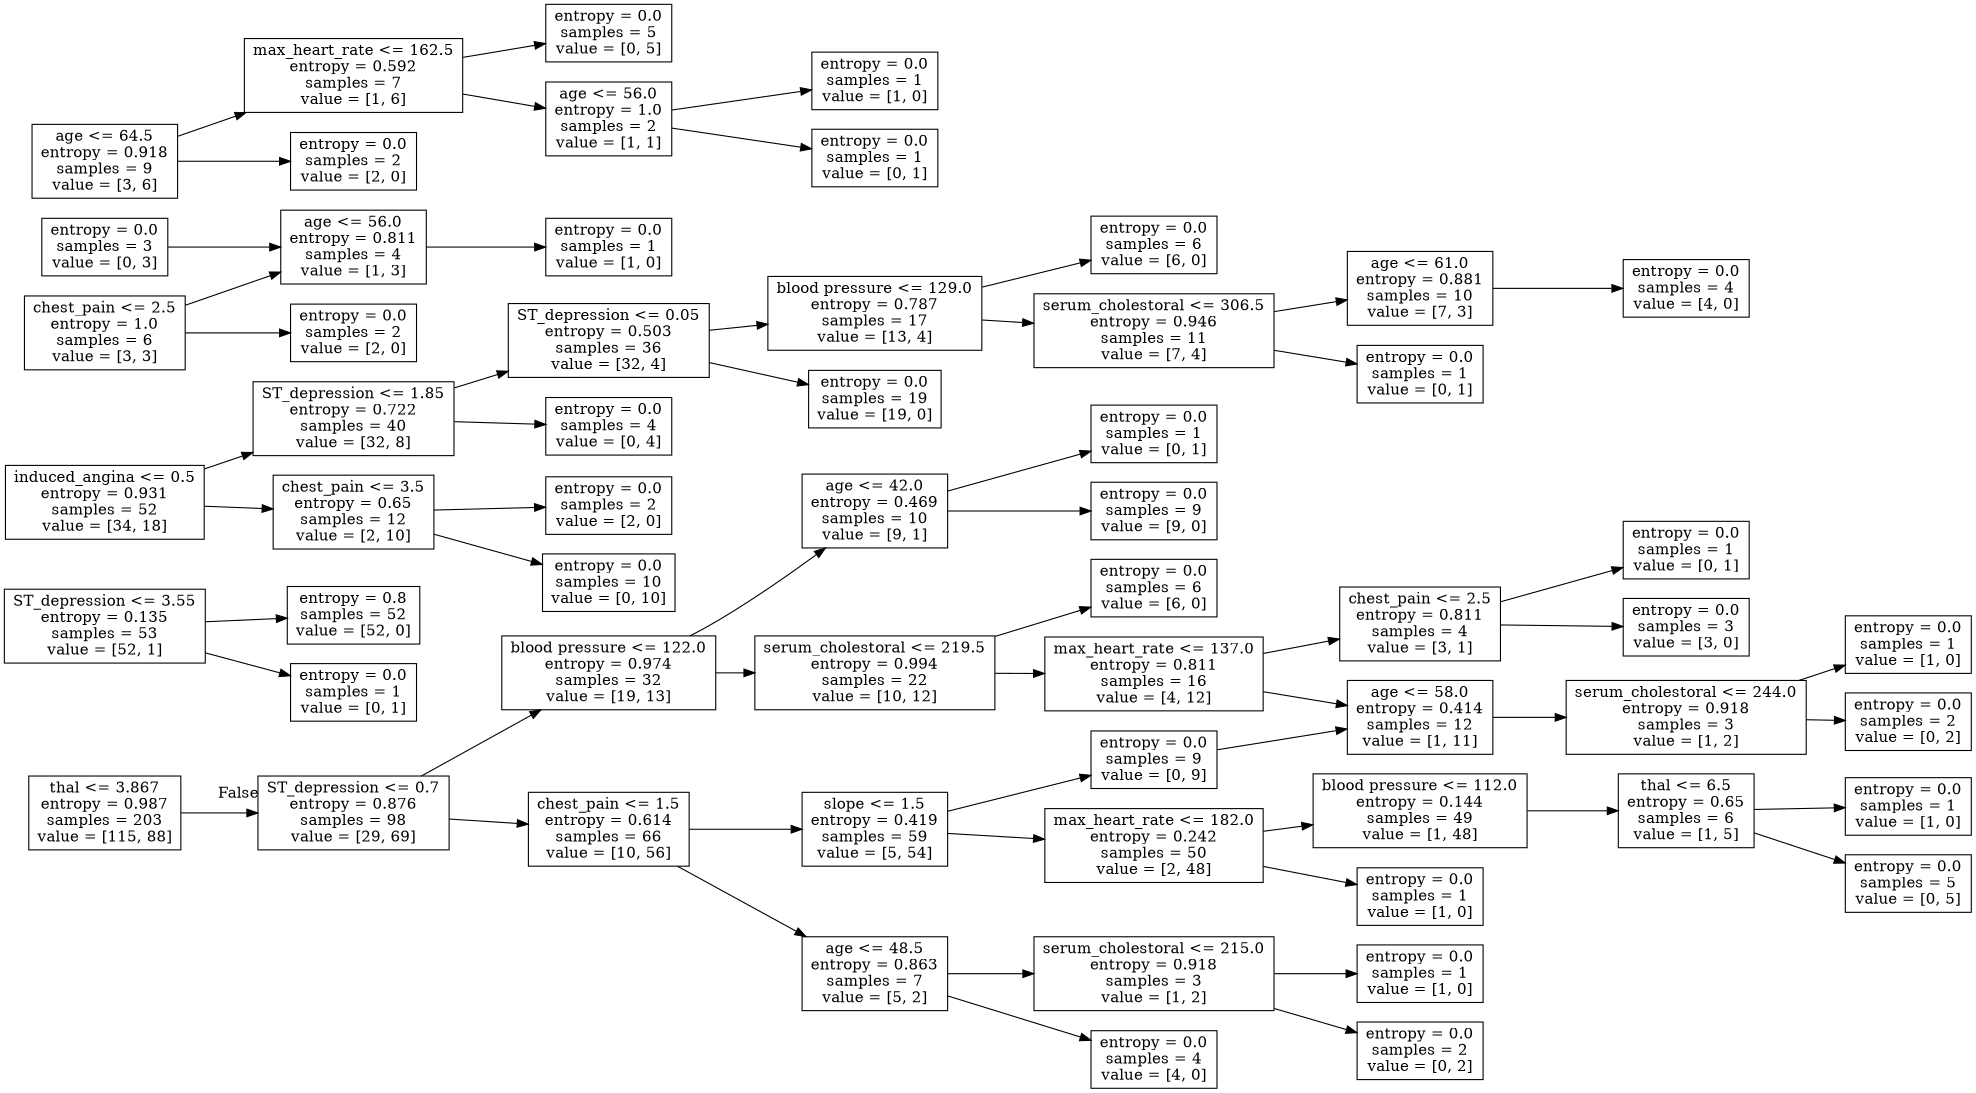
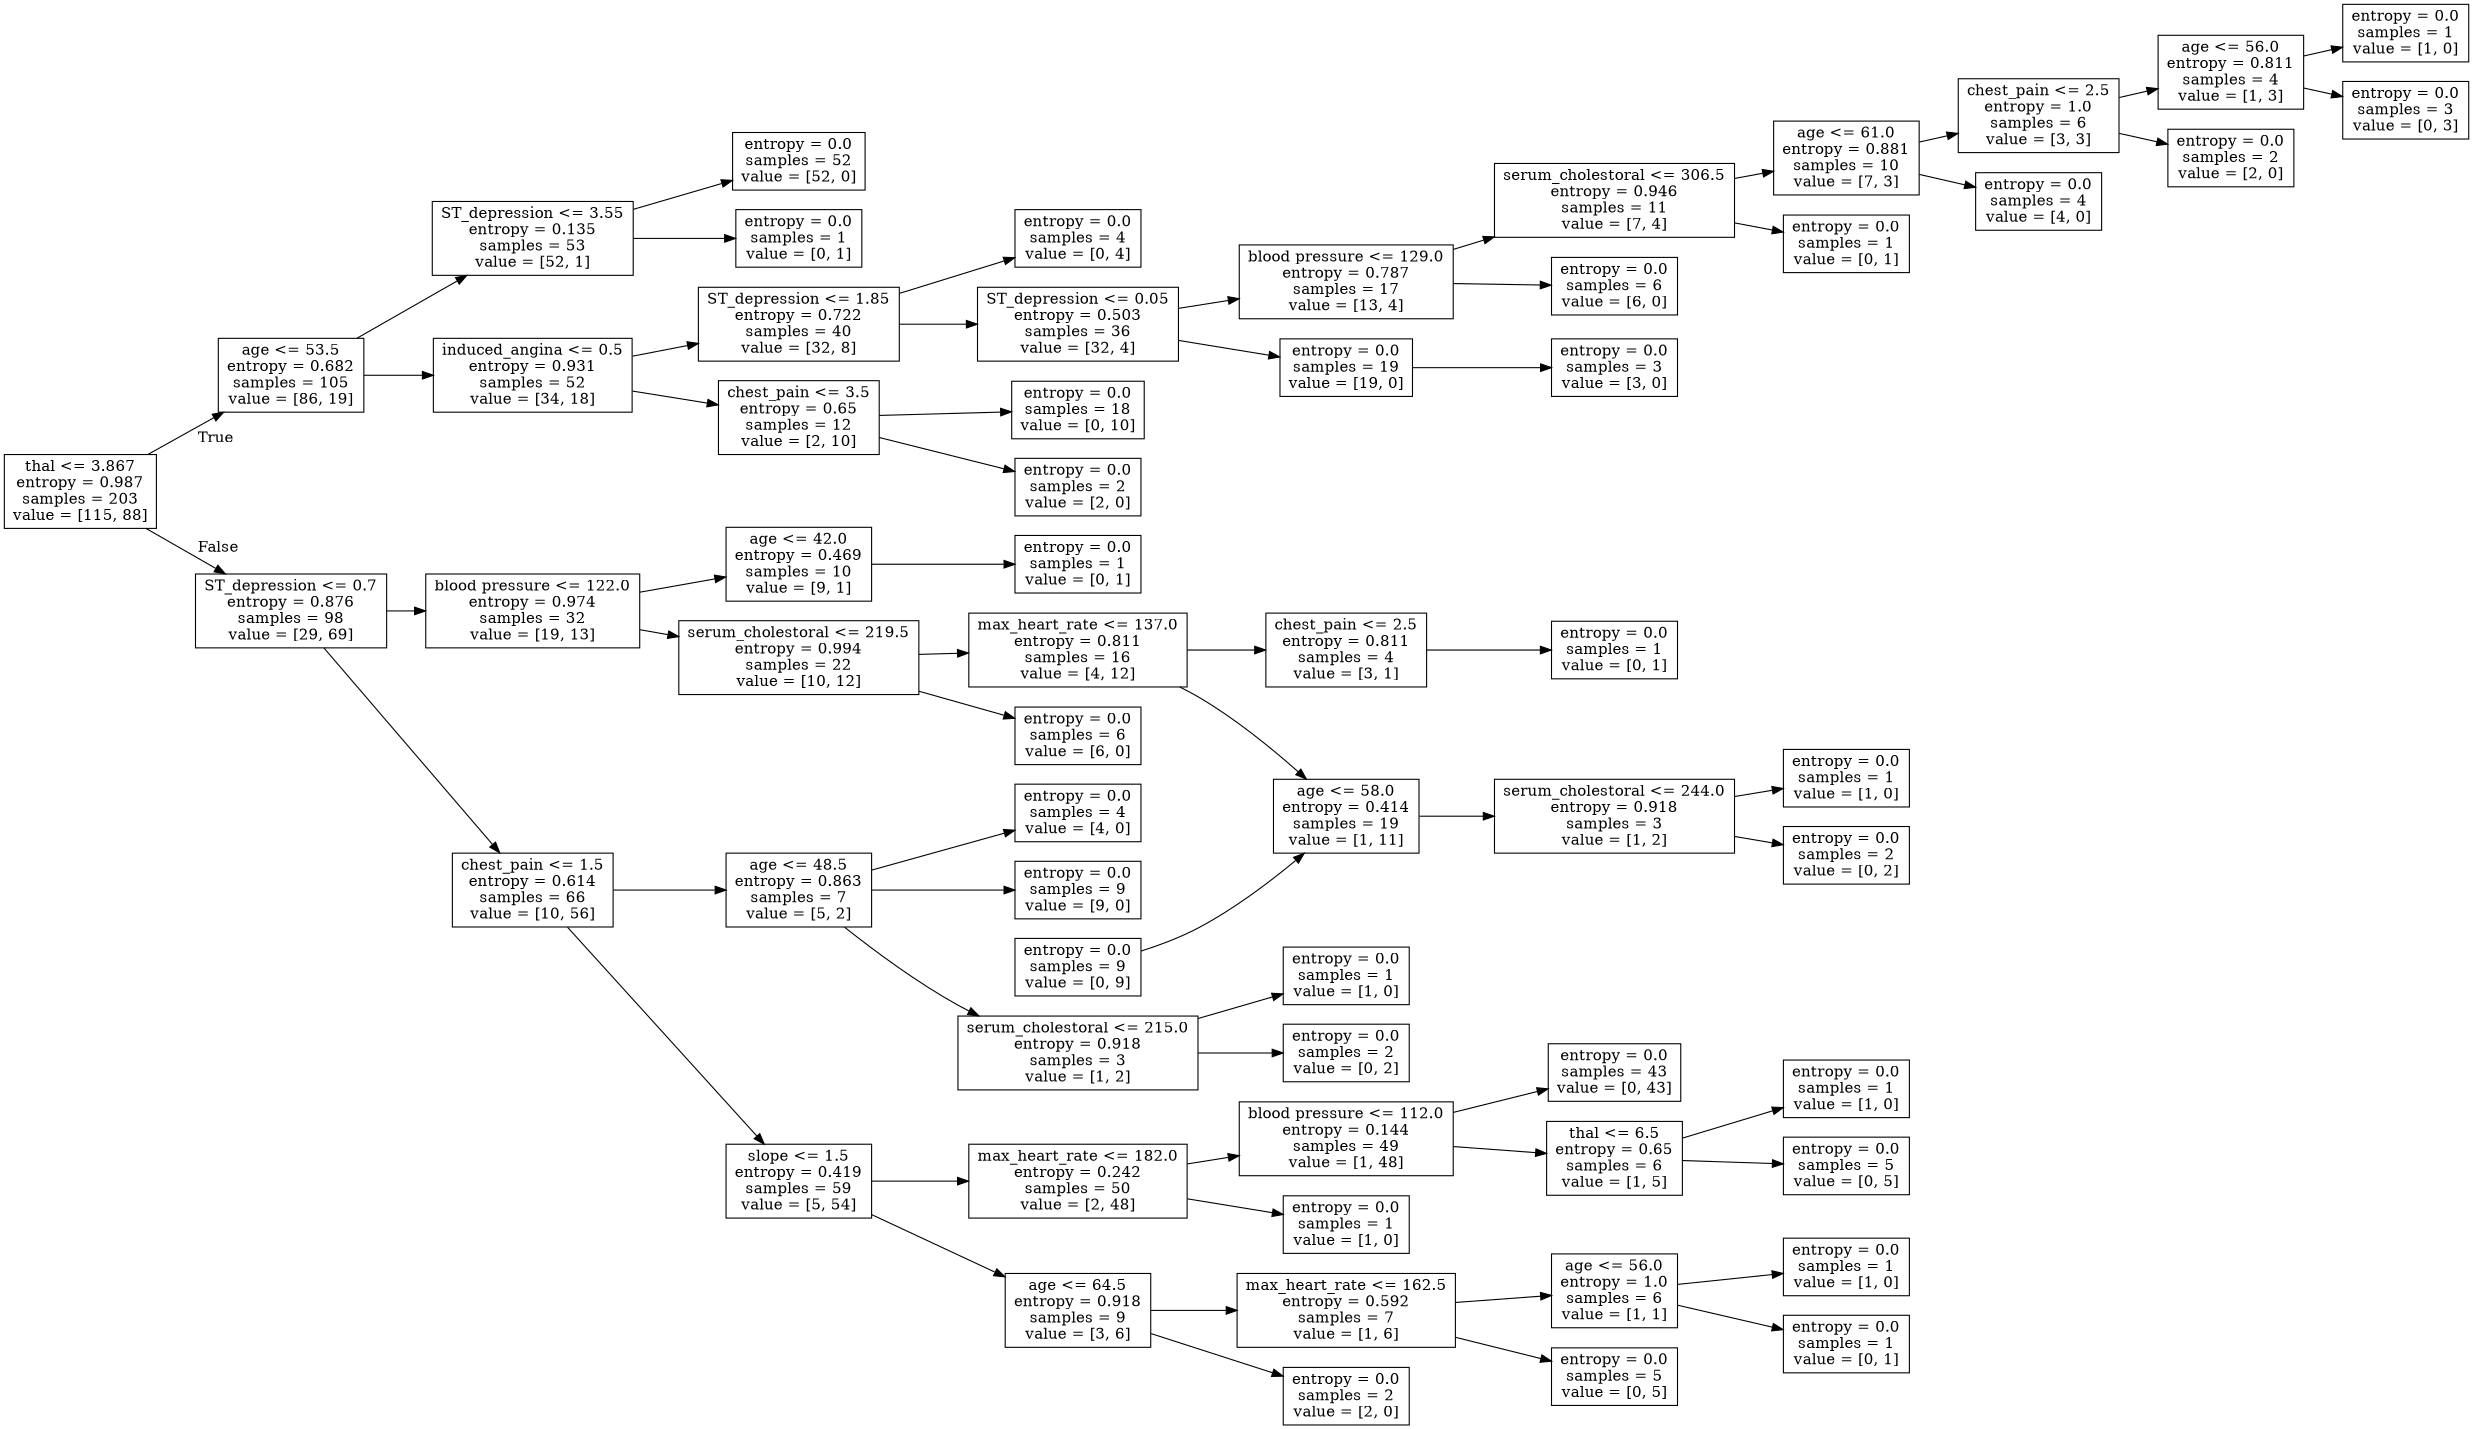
node "age <= 56.0 entropy = 1.0 samples = 2 value = [1, 1]": label "age <= 56.0 entropy = 1.0 samples = 2 value = [1, 1]" -> "age <= 56.0 entropy = 1.0 samples = 6 value = [1, 1]"
edge "age <= 61.0 entropy = 0.881 samples = 10 value = [7, 3]" -> "chest_pain <= 2.5 entropy = 1.0 samples = 6 value = [3, 3]": added
edge "entropy = 0.0 samples = 3 value = [0, 3]" -> "age <= 56.0 entropy = 0.811 samples = 4 value = [1, 3]": reversed
node "age <= 53.5 entropy = 0.682 samples = 105 value = [86, 19]": added
edge "age <= 42.0 entropy = 0.469 samples = 10 value = [9, 1]" -> "entropy = 0.0 samples = 9 value = [9, 0]": now "age <= 48.5 entropy = 0.863 samples = 7 value = [5, 2]" -> "entropy = 0.0 samples = 9 value = [9, 0]"
node "entropy = 0.0 samples = 10 value = [0, 10]": label "entropy = 0.0 samples = 10 value = [0, 10]" -> "entropy = 0.0 samples = 18 value = [0, 10]"
node "entropy = 0.8 samples = 52 value = [52, 0]": label "entropy = 0.8 samples = 52 value = [52, 0]" -> "entropy = 0.0 samples = 52 value = [52, 0]"
edge "chest_pain <= 2.5 entropy = 0.811 samples = 4 value = [3, 1]" -> "entropy = 0.0 samples = 3 value = [3, 0]": now "entropy = 0.0 samples = 19 value = [19, 0]" -> "entropy = 0.0 samples = 3 value = [3, 0]"
node "age <= 58.0 entropy = 0.414 samples = 12 value = [1, 11]": label "age <= 58.0 entropy = 0.414 samples = 12 value = [1, 11]" -> "age <= 58.0 entropy = 0.414 samples = 19 value = [1, 11]"
edge "slope <= 1.5 entropy = 0.419 samples = 59 value = [5, 54]" -> "entropy = 0.0 samples = 9 value = [0, 9]": now "slope <= 1.5 entropy = 0.419 samples = 59 value = [5, 54]" -> "age <= 64.5 entropy = 0.918 samples = 9 value = [3, 6]"
node "entropy = 0.0 samples = 43 value = [0, 43]": added
